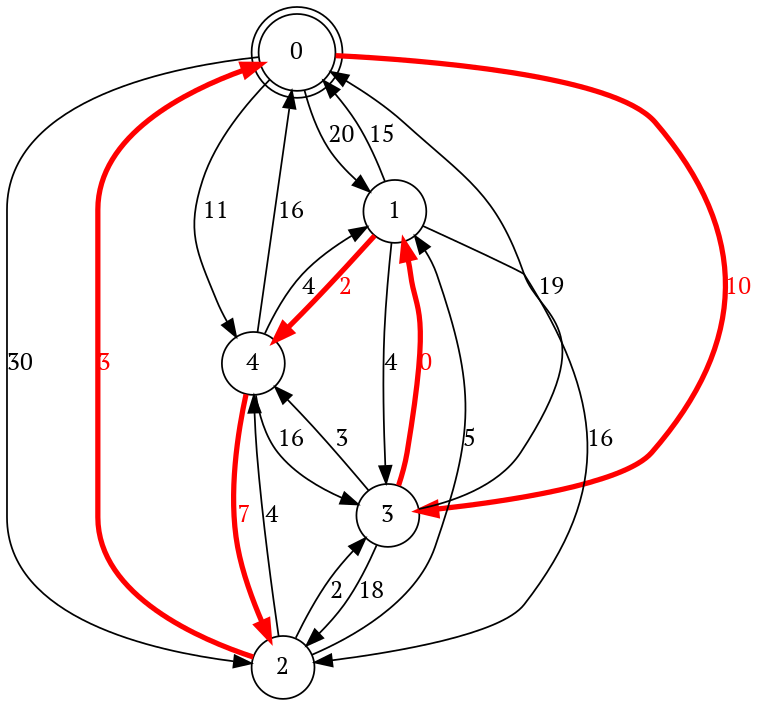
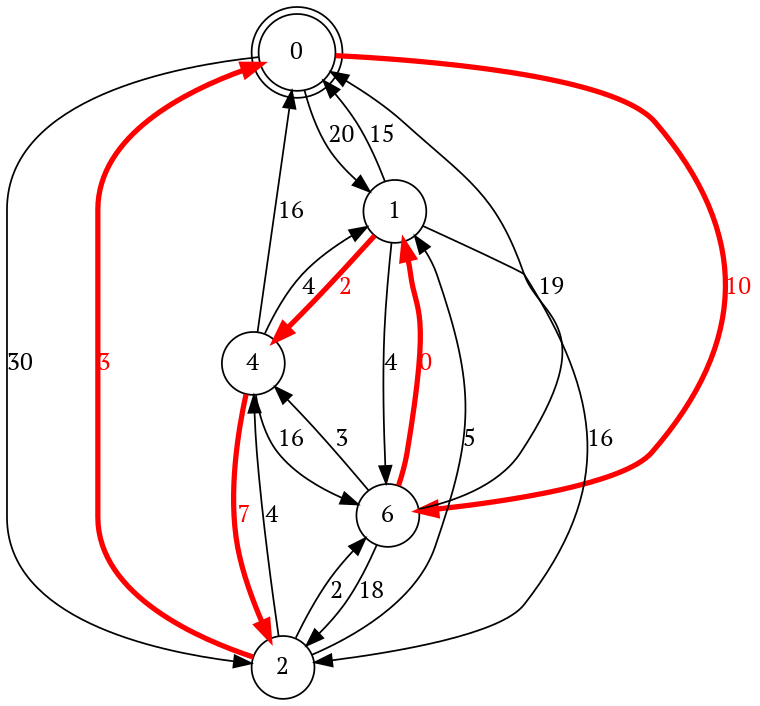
edge "0" -> "4": removed, label "11"
node "3": label "3" -> "6"
